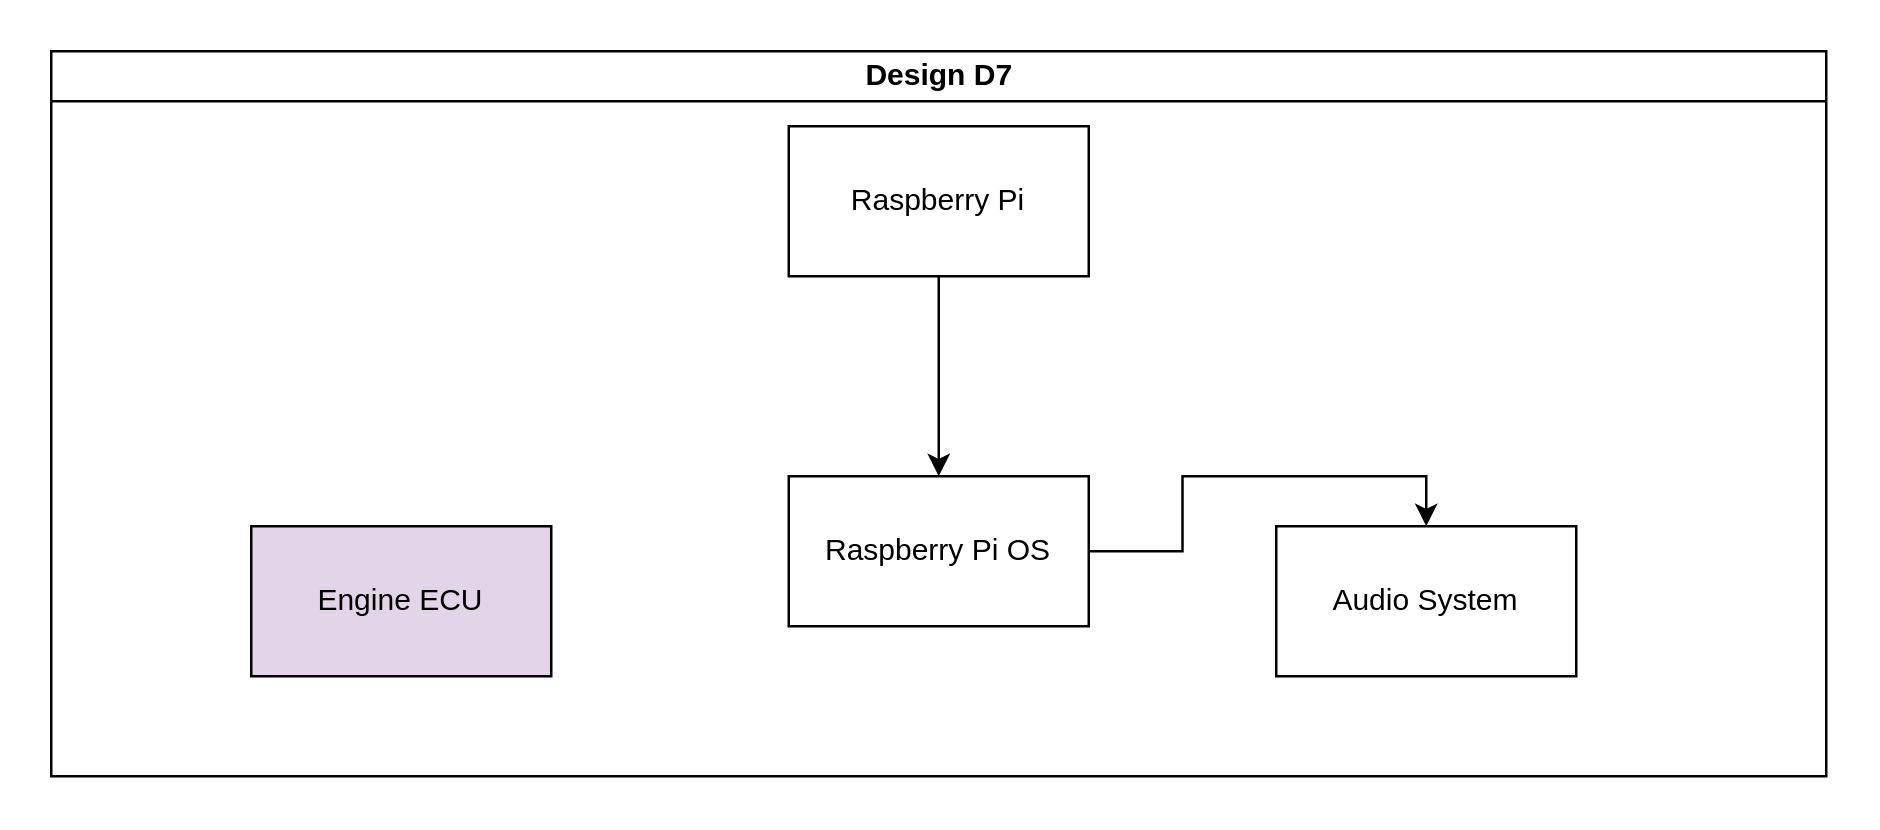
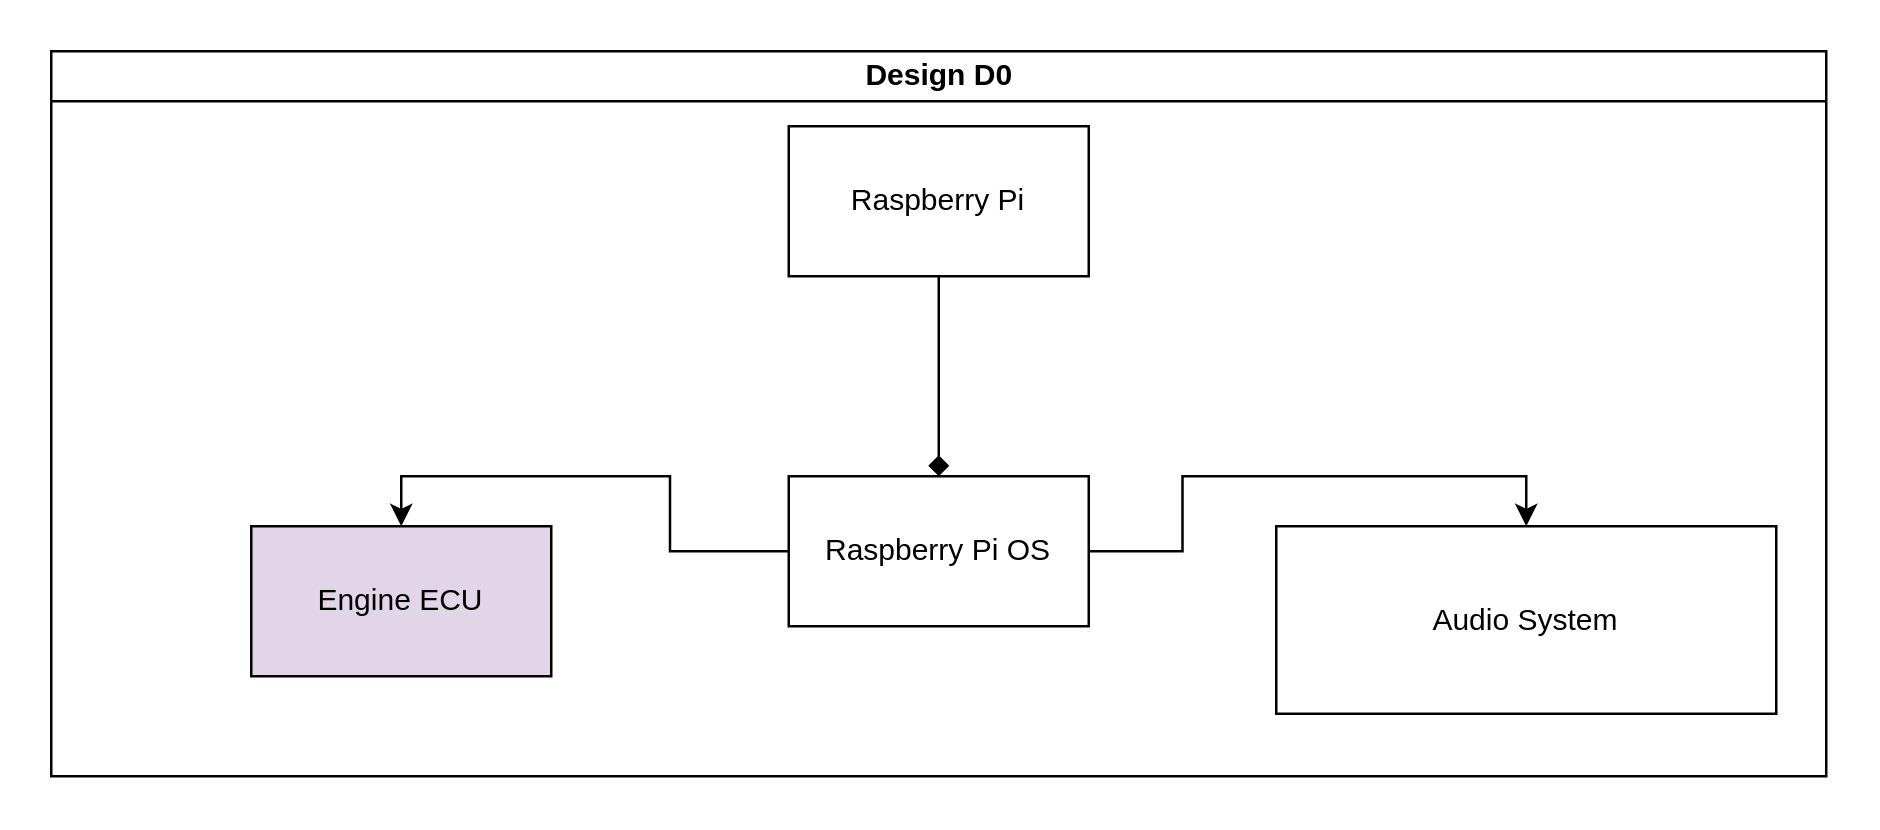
node "Design D7": label "Design D7" -> "Design D0"
edge "Raspberry Pi" -> "Raspberry Pi OS": arrowhead classic -> diamond
edge "Raspberry Pi OS" -> "Engine ECU": added
node "Audio System": size 300x150 -> 500x188
